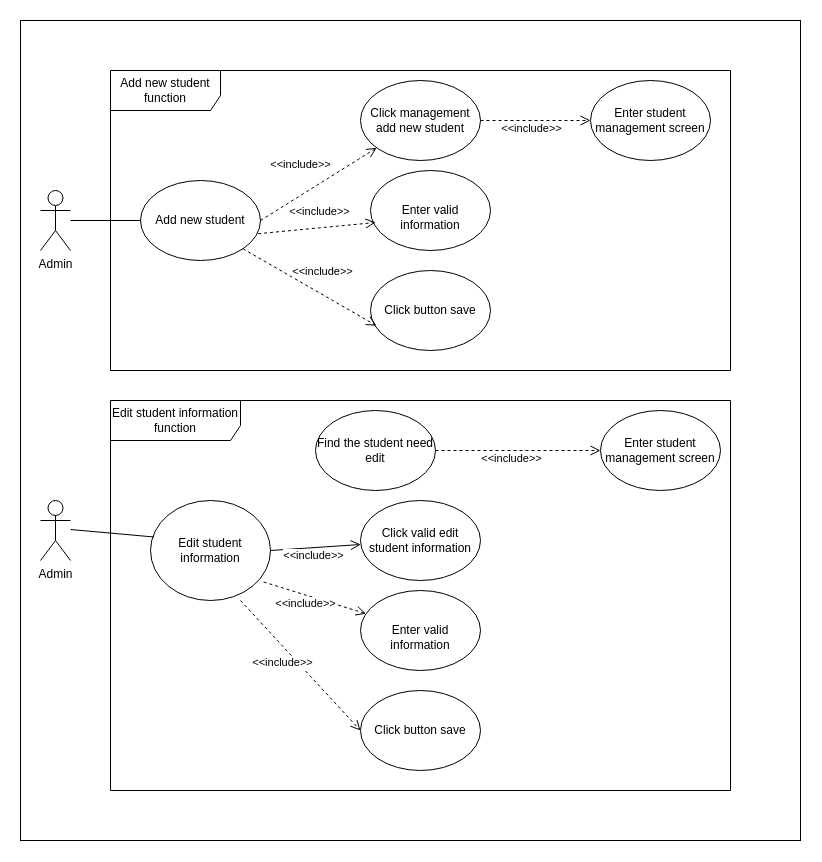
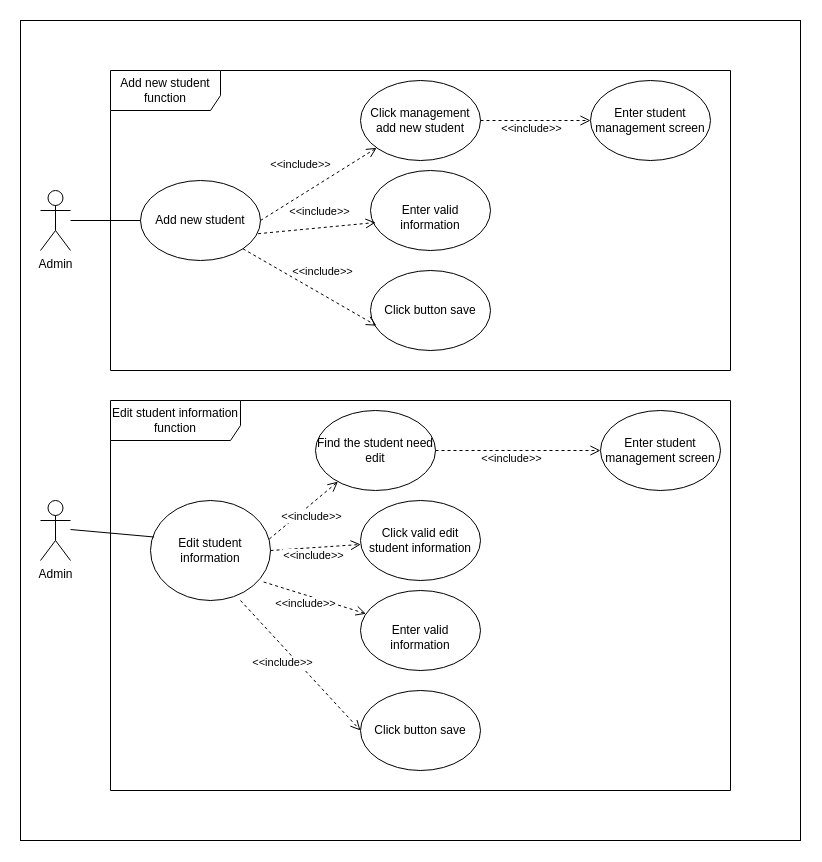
edge "Edit student information" -> "Find the student need edit": added, label "<<include>>"
edge "Edit student information" -> "Click valid edit student information": style solid -> dashed
